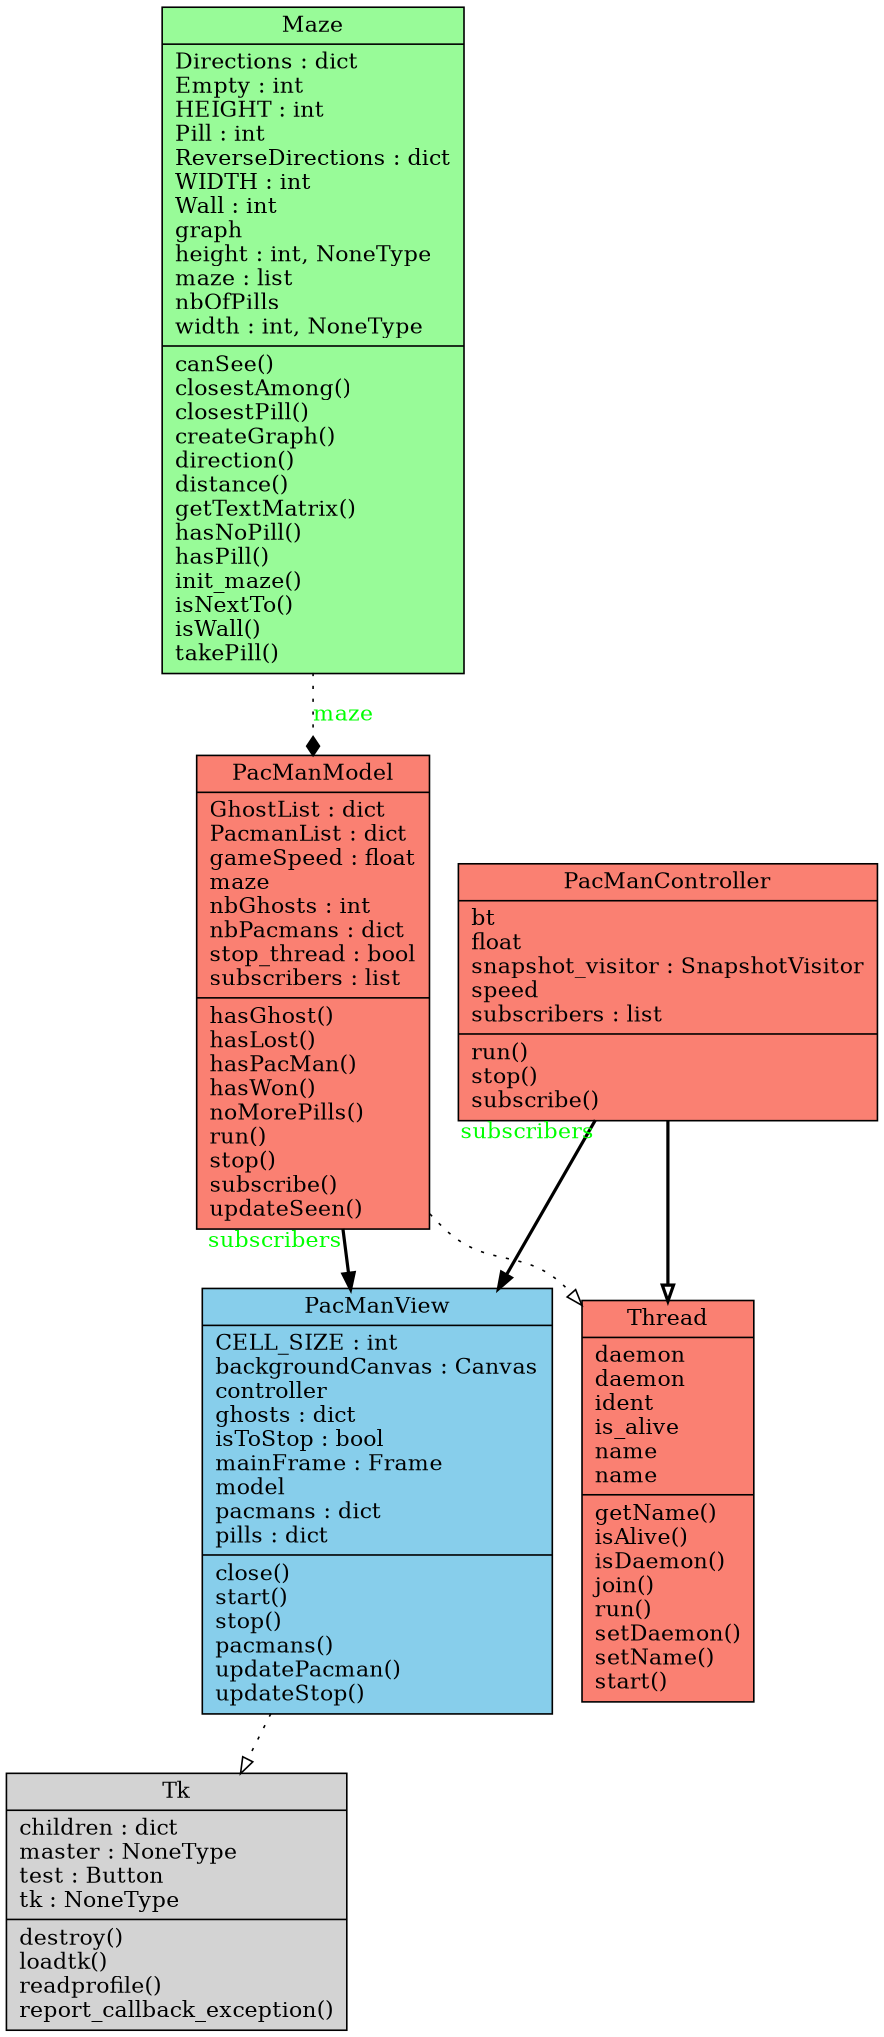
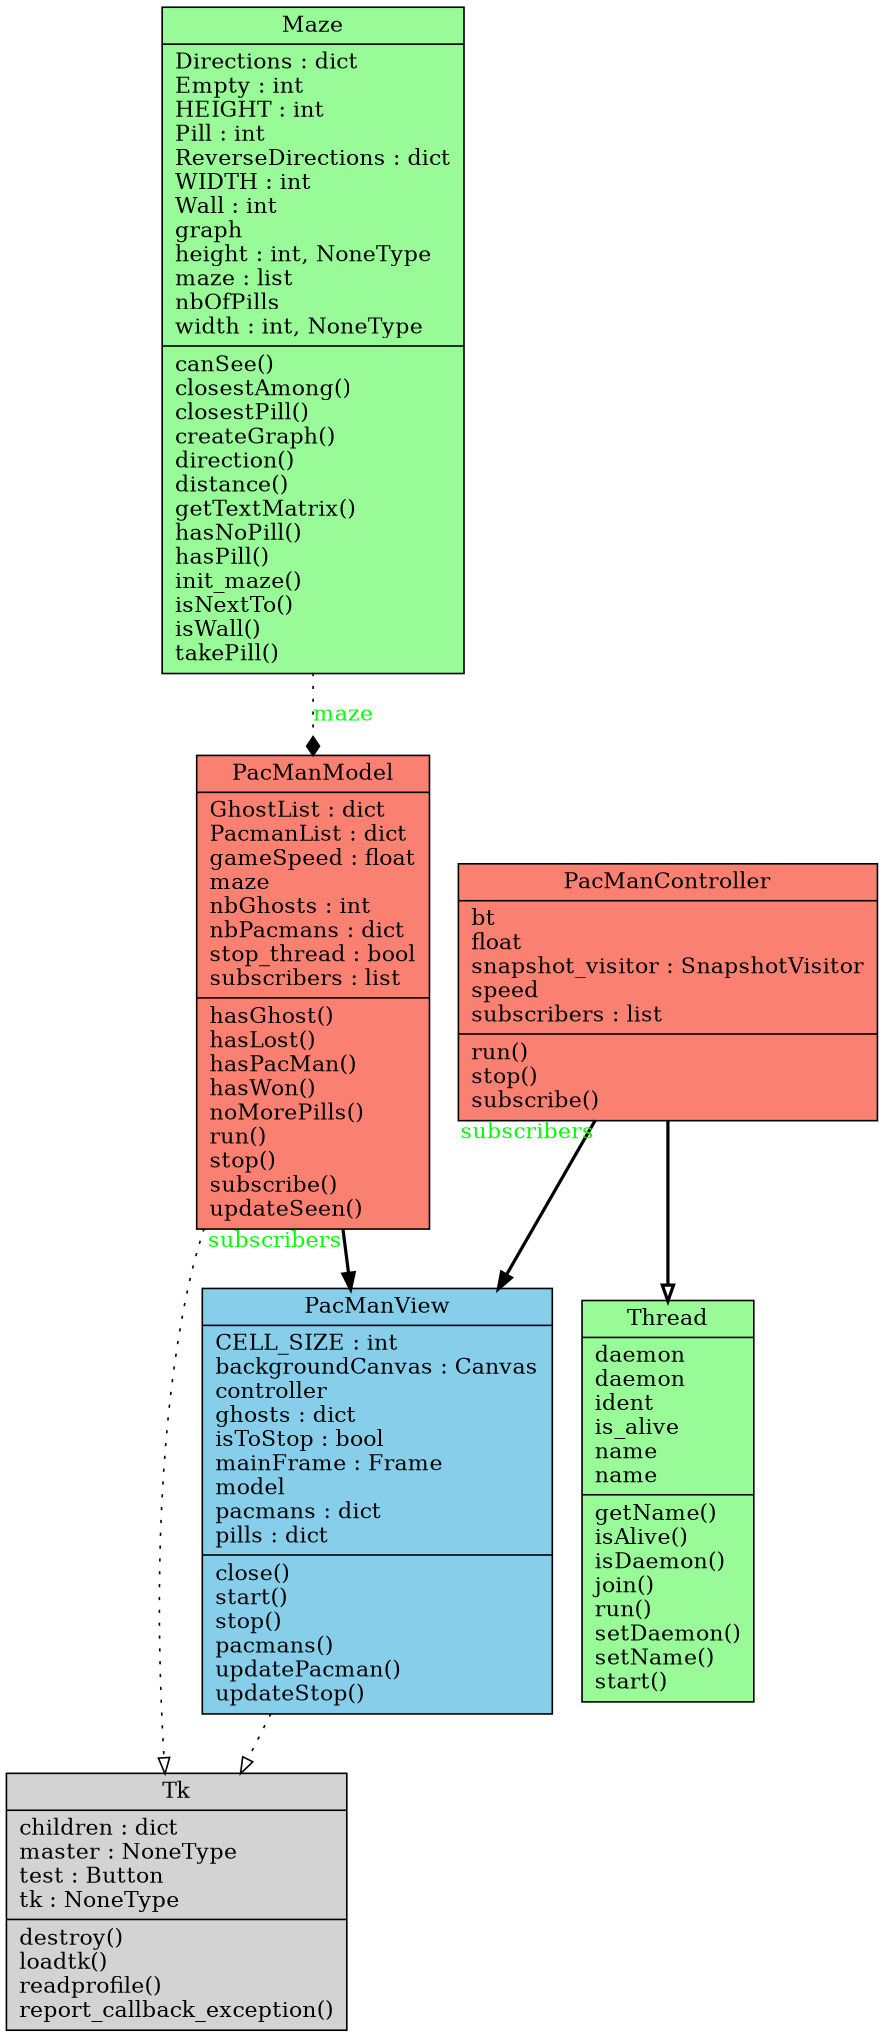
edge "PacManModel" -> "Thread": now "PacManModel" -> "Tk"
node "Thread": fillcolor salmon -> palegreen
